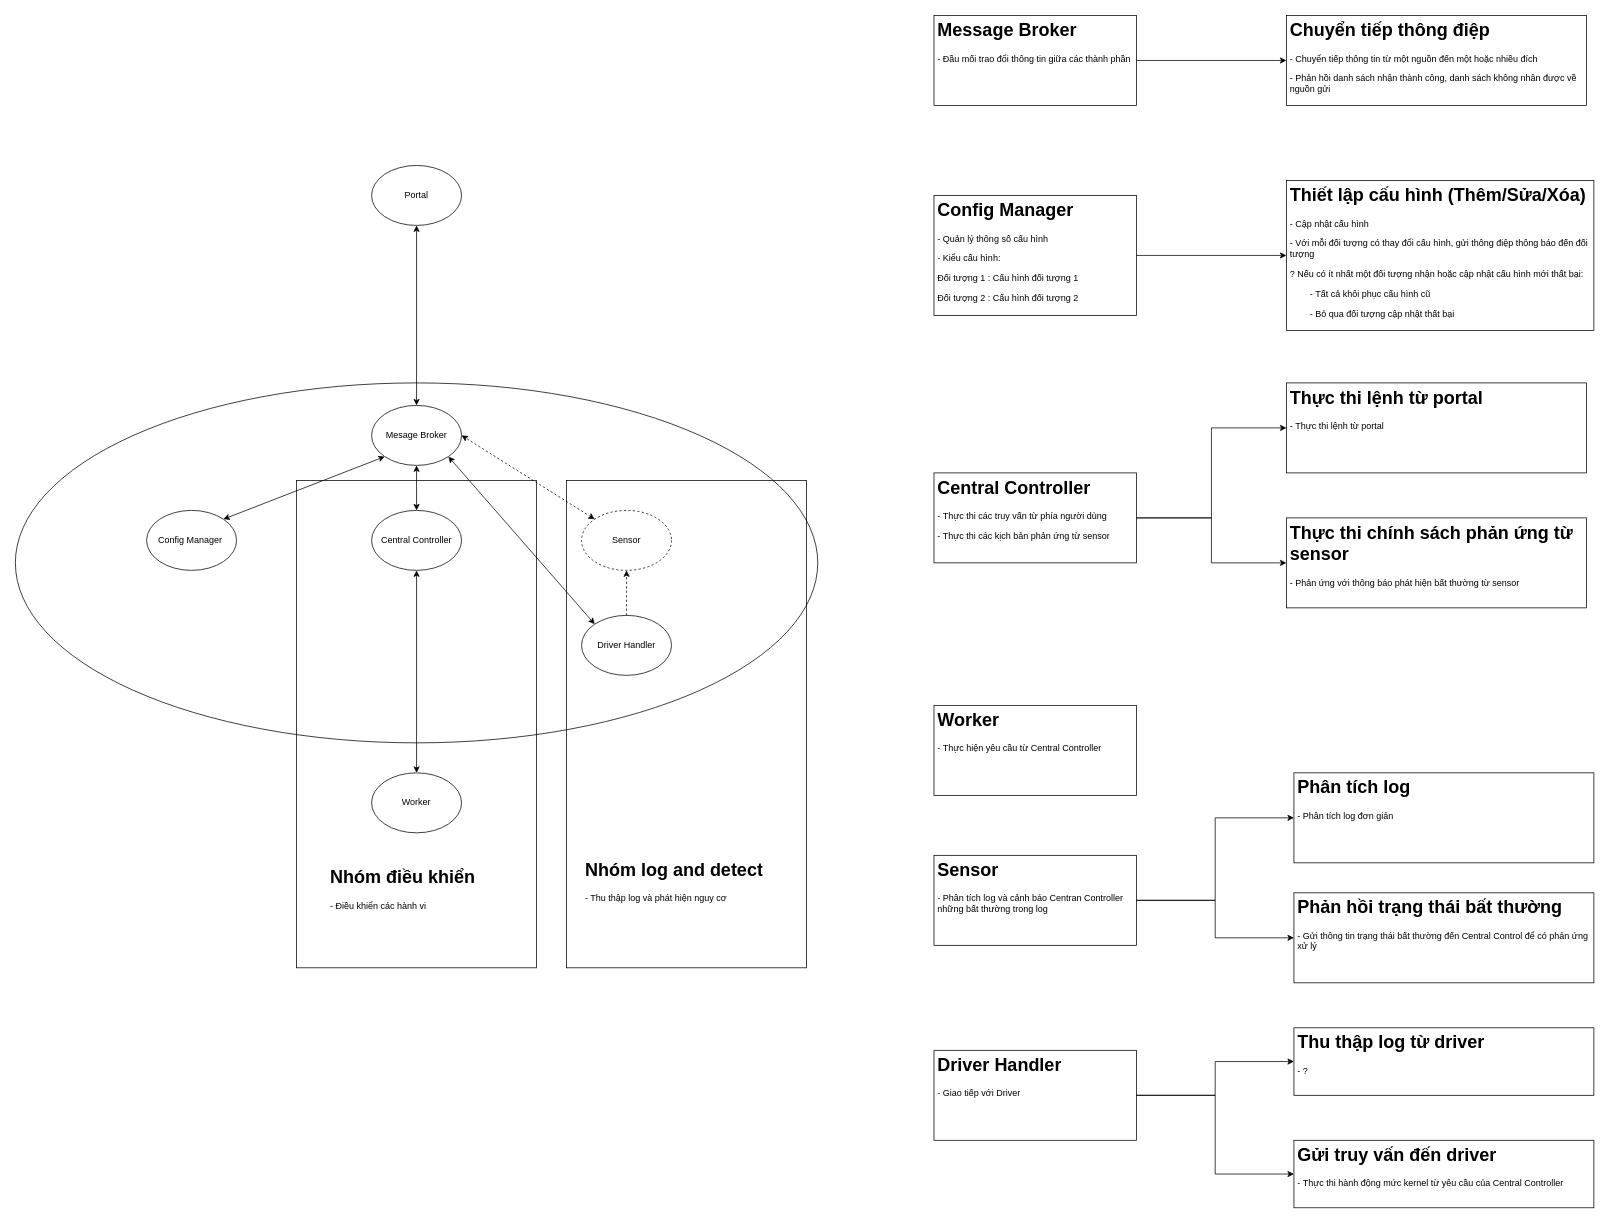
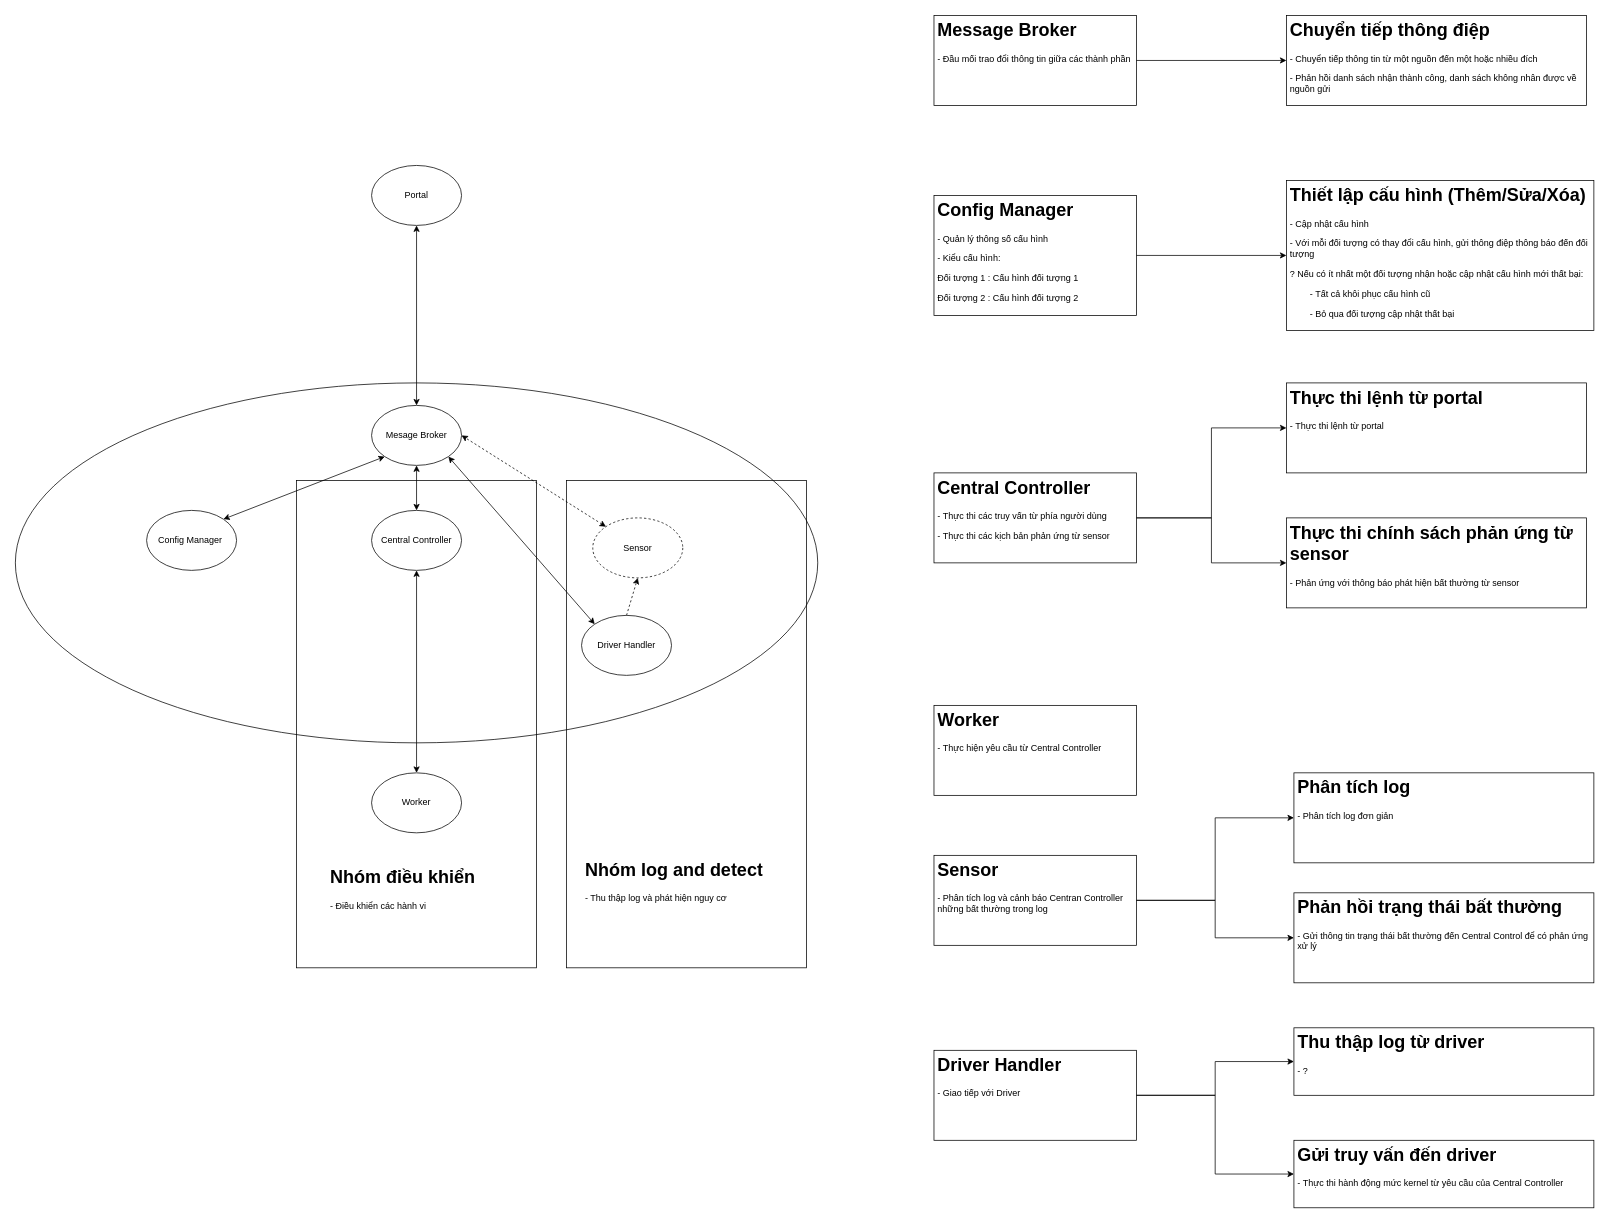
node "Sensor": moved (627, 540) -> (638, 548)
